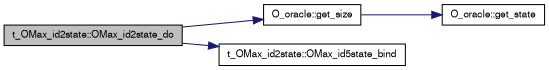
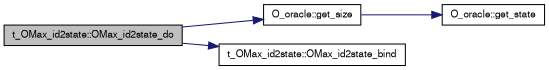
node "t_OMax_id2state::OMax_id5state_bind": label "t_OMax_id2state::OMax_id5state_bind" -> "t_OMax_id2state::OMax_id2state_bind"
